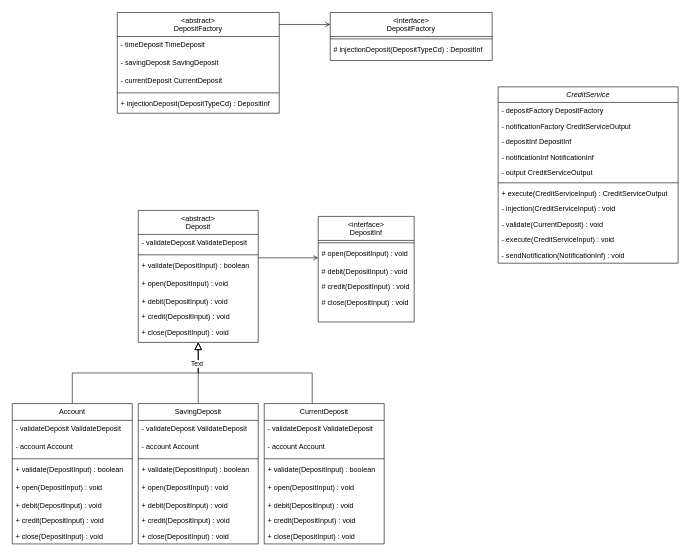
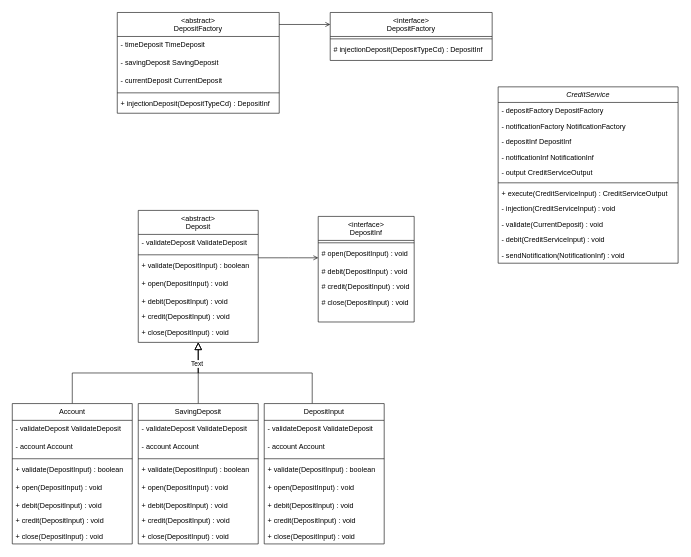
node "- notificationFactory CreditServiceOutput": label "- notificationFactory CreditServiceOutput" -> "- notificationFactory NotificationFactory"
node "- execute(CreditServiceInput) : void": label "- execute(CreditServiceInput) : void" -> "- debit(CreditServiceInput) : void"
node "CurrentDeposit": label "CurrentDeposit" -> "DepositInput"
